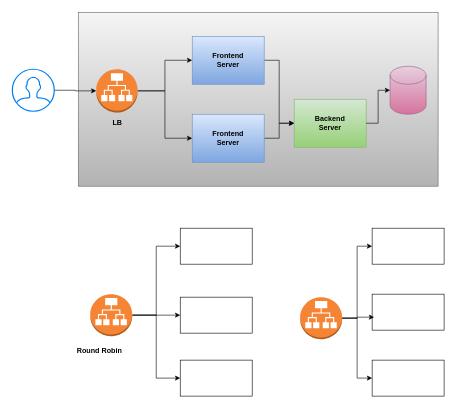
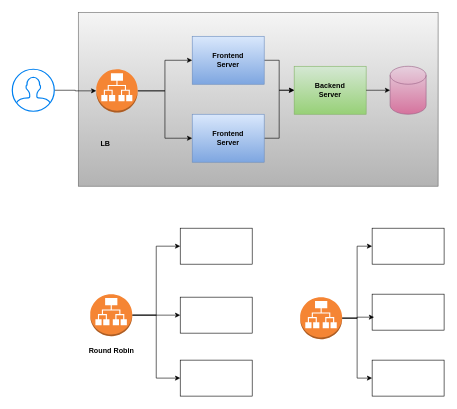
node "LB": moved (117, 123) -> (105, 144)
node "Backend Server": moved (330, 123) -> (330, 90)
node "Round Robin": moved (99, 351) -> (111, 351)
